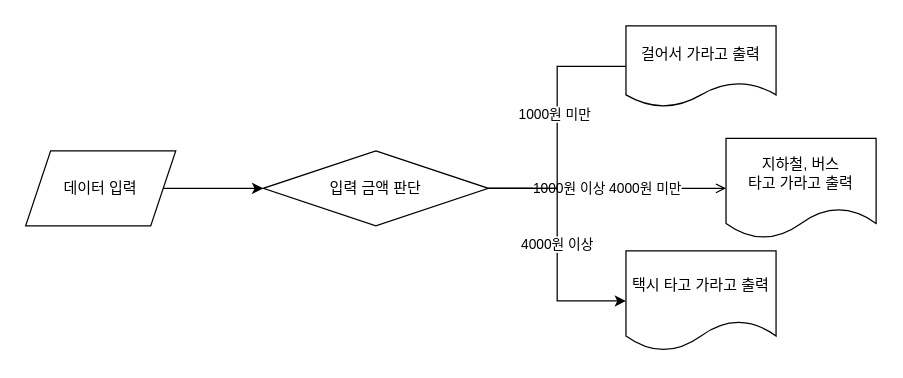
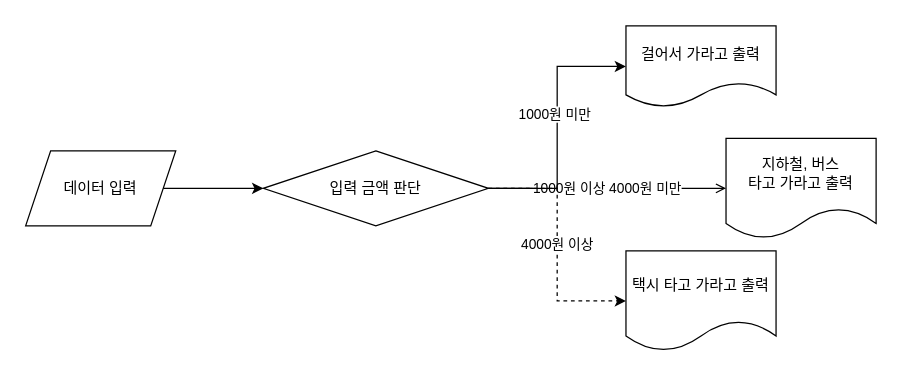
edge "걸어서 가라고 출력" -- "입력 금액 판단": arrowhead none -> classic
edge "입력 금액 판단" -> "택시 타고 가라고 출력": style solid -> dashed
